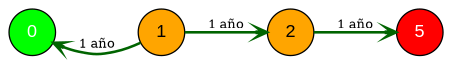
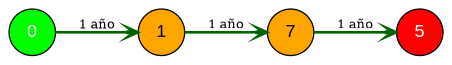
node "2": label "2" -> "7"
edge "1" -> "0": reversed
